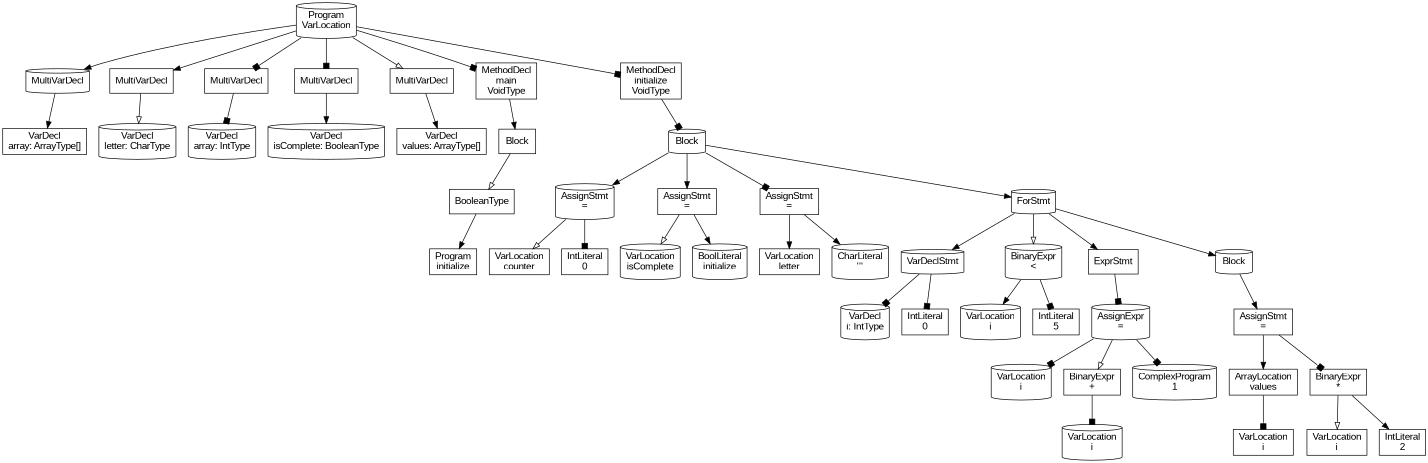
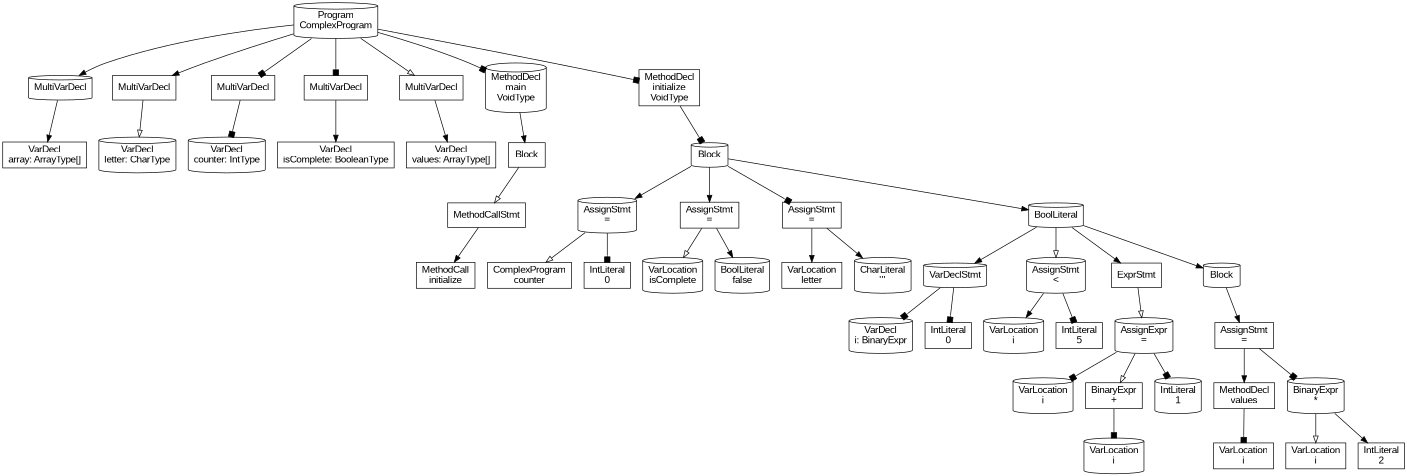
node "Program VarLocation": label "Program VarLocation" -> "Program ComplexProgram"
node "MethodDecl main VoidType": shape box -> cylinder
node "VarDecl array: IntType": label "VarDecl array: IntType" -> "VarDecl counter: IntType"
node "VarDecl isComplete: BooleanType": shape cylinder -> box
node "BooleanType": label "BooleanType" -> "MethodCallStmt"
node "ForStmt": label "ForStmt" -> "BoolLiteral"
node "Program initialize": label "Program initialize" -> "MethodCall initialize"
node "VarLocation counter": label "VarLocation counter" -> "ComplexProgram counter"
node "BoolLiteral initialize": label "BoolLiteral initialize" -> "BoolLiteral false"
node "BinaryExpr <": label "BinaryExpr <" -> "AssignStmt <"
edge "ExprStmt" -> "AssignExpr =": arrowhead box -> onormal
node "VarDecl i: IntType": label "VarDecl i: IntType" -> "VarDecl i: BinaryExpr"
node "ComplexProgram 1": label "ComplexProgram 1" -> "IntLiteral 1"
node "ArrayLocation values": label "ArrayLocation values" -> "MethodDecl values"
node "BinaryExpr *": shape box -> cylinder
